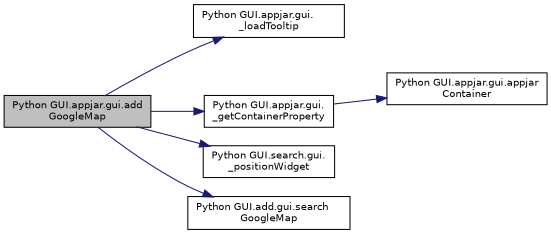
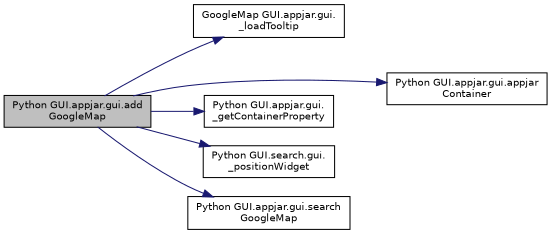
node "Python GUI.appjar.gui. _loadTooltip": label "Python GUI.appjar.gui. _loadTooltip" -> "GoogleMap GUI.appjar.gui. _loadTooltip"
edge "Python GUI.appjar.gui. _getContainerProperty" -> "Python GUI.appjar.gui.appjar Container": now "Python GUI.appjar.gui.add GoogleMap" -> "Python GUI.appjar.gui.appjar Container"
node "Python GUI.add.gui.search GoogleMap": label "Python GUI.add.gui.search GoogleMap" -> "Python GUI.appjar.gui.search GoogleMap"
